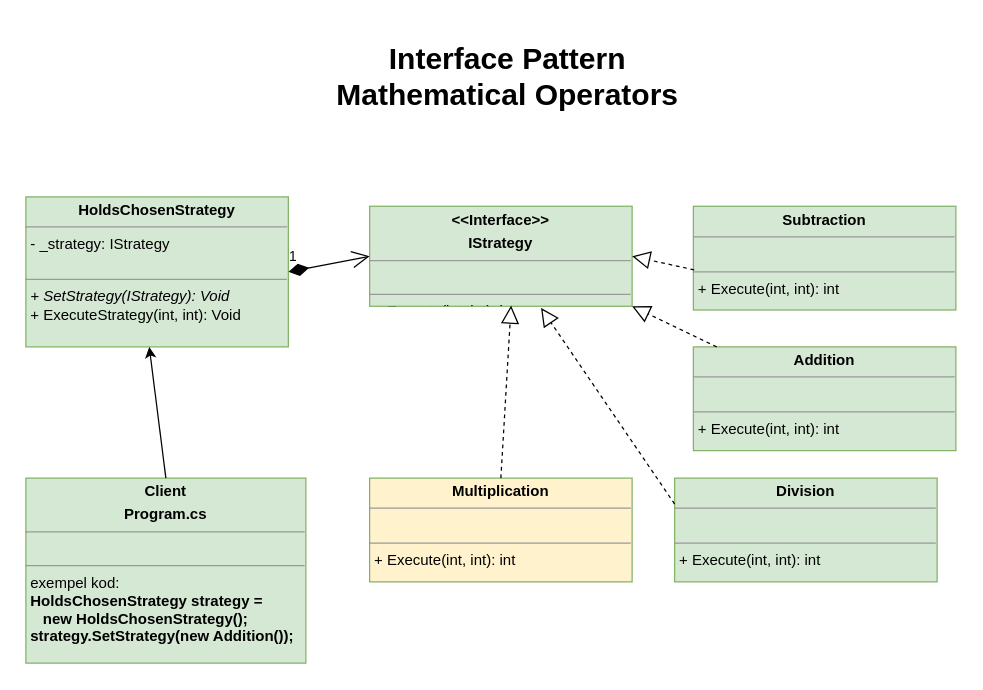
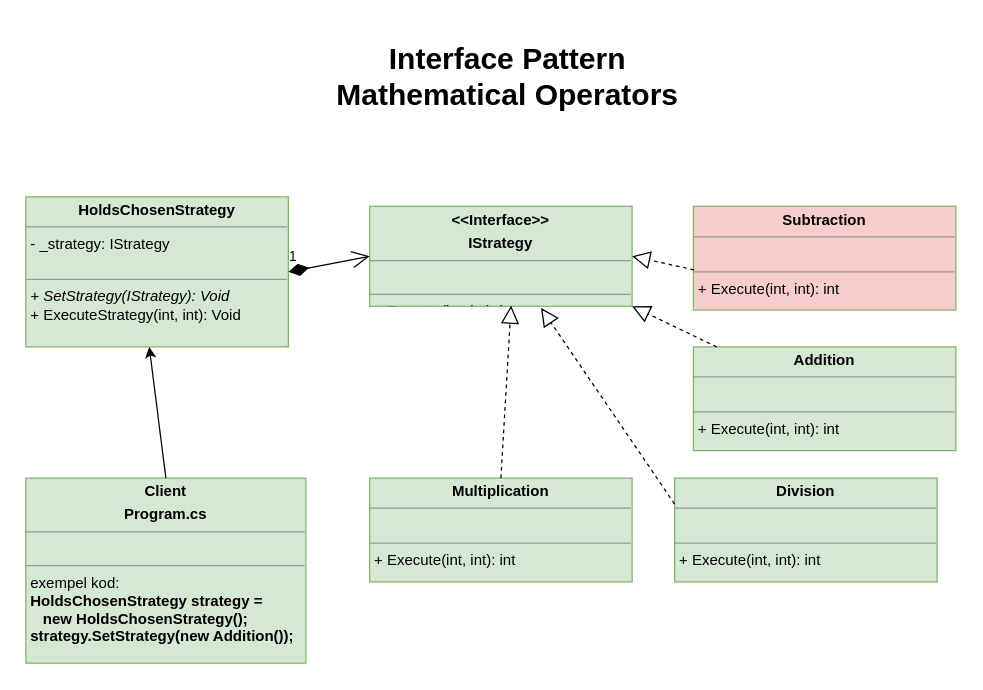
node "Subtraction + Execute(int, int): int": fillcolor #d5e8d4 -> #f8cecc
node "Multiplication + Execute(int, int): int": fillcolor #fff2cc -> #d5e8d4
